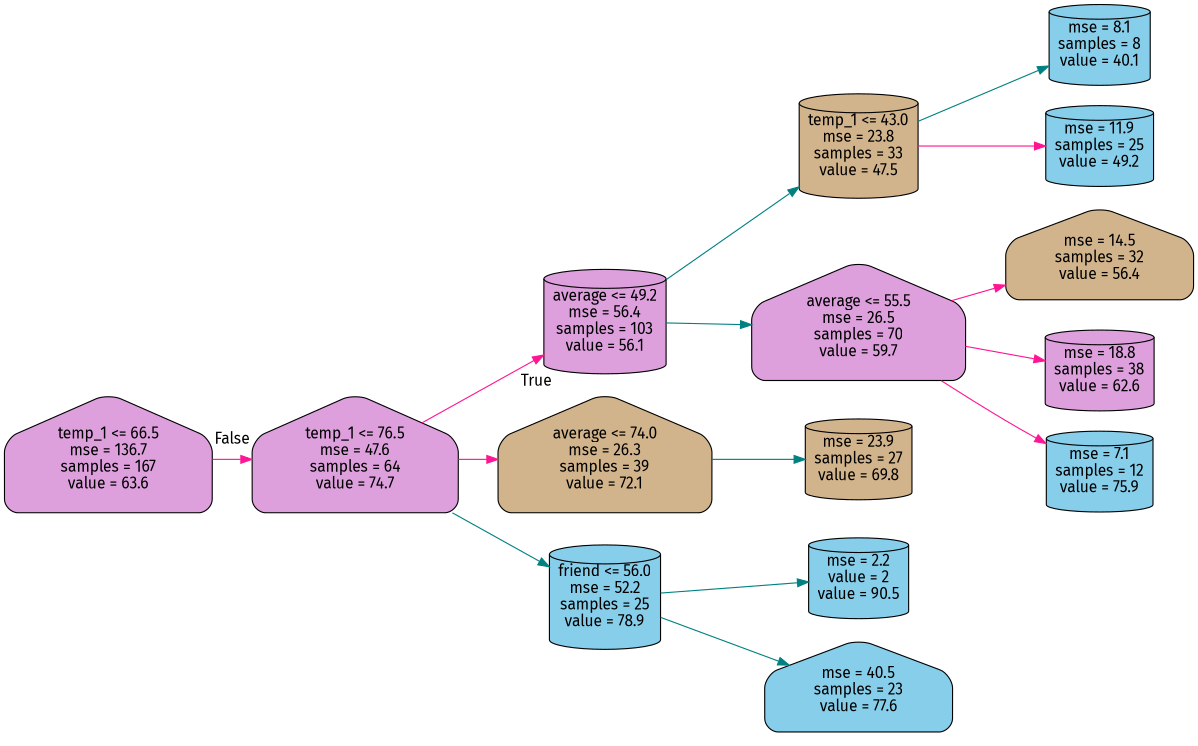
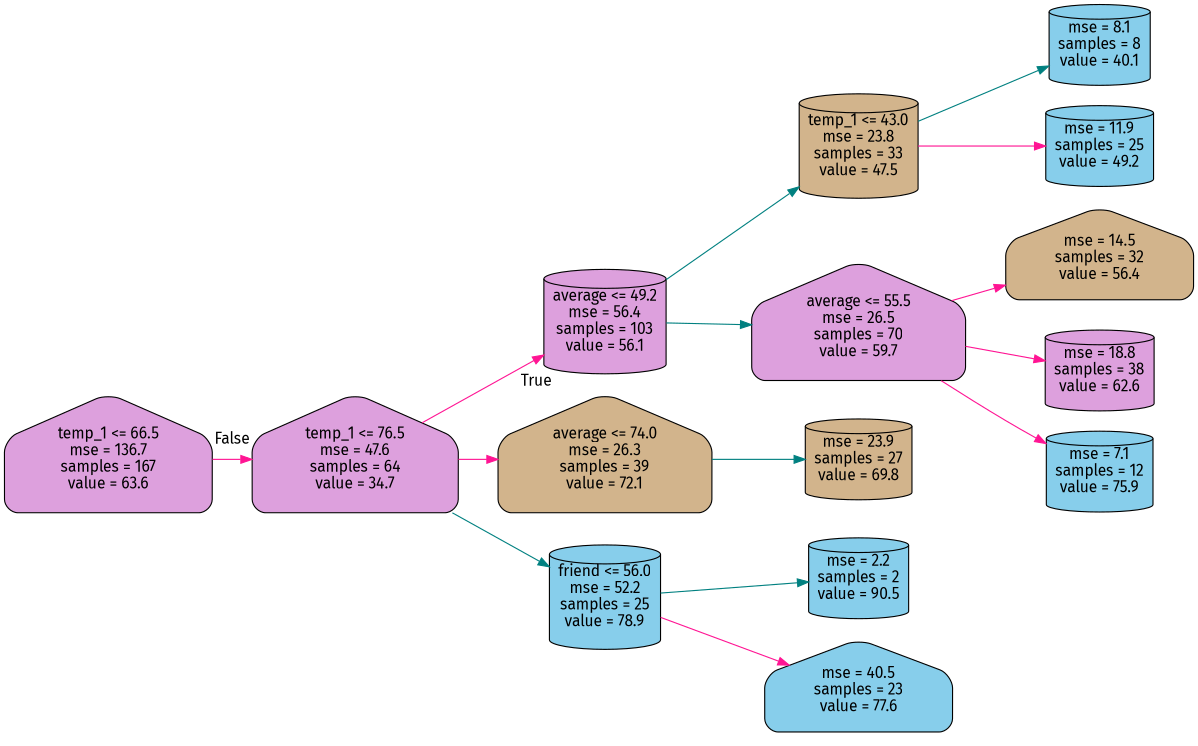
node "temp_1 <= 76.5 mse = 47.6 samples = 64 value = 74.7": label "temp_1 <= 76.5 mse = 47.6 samples = 64 value = 74.7" -> "temp_1 <= 76.5 mse = 47.6 samples = 64 value = 34.7"
node "mse = 2.2 value = 2 value = 90.5": label "mse = 2.2 value = 2 value = 90.5" -> "mse = 2.2 samples = 2 value = 90.5"
edge "friend <= 56.0 mse = 52.2 samples = 25 value = 78.9" -> "mse = 40.5 samples = 23 value = 77.6": color teal -> deeppink
